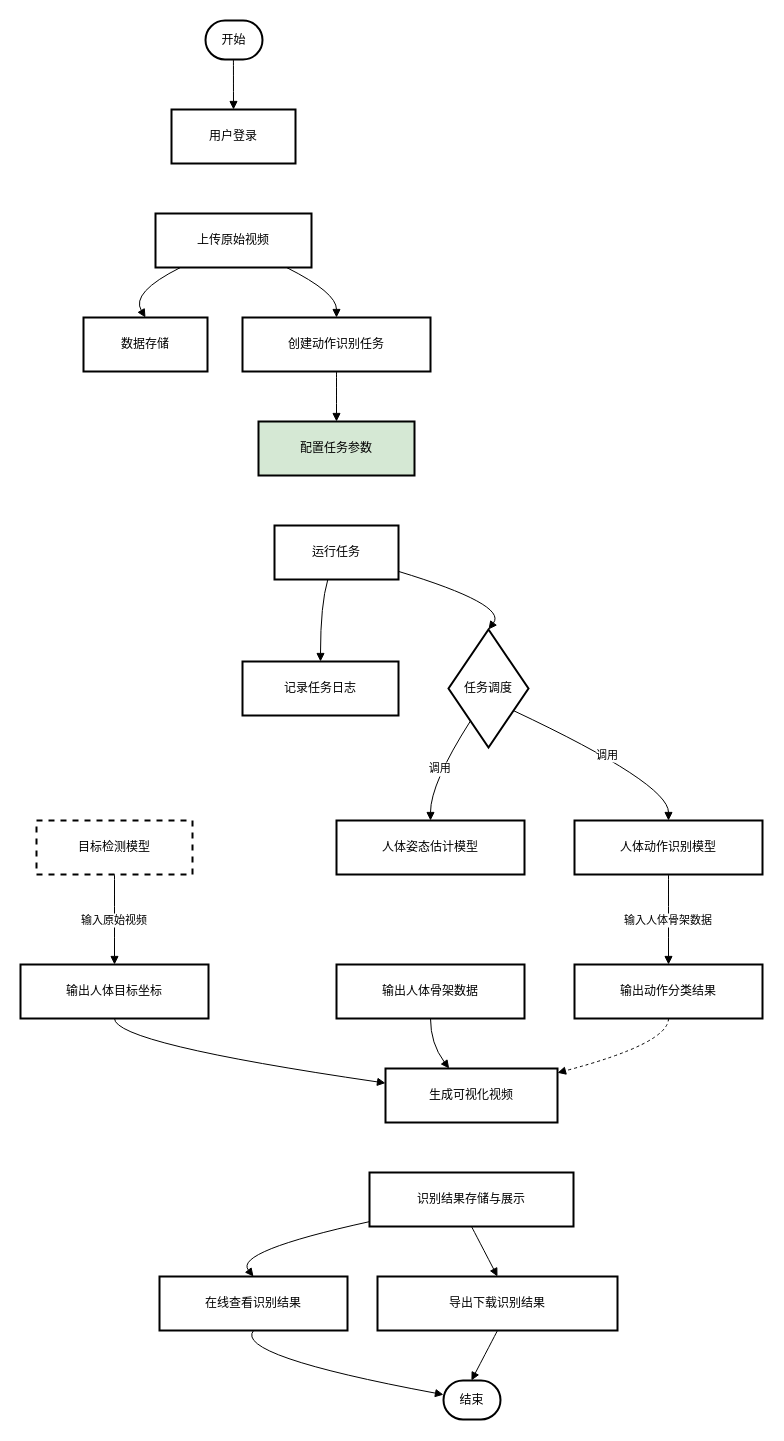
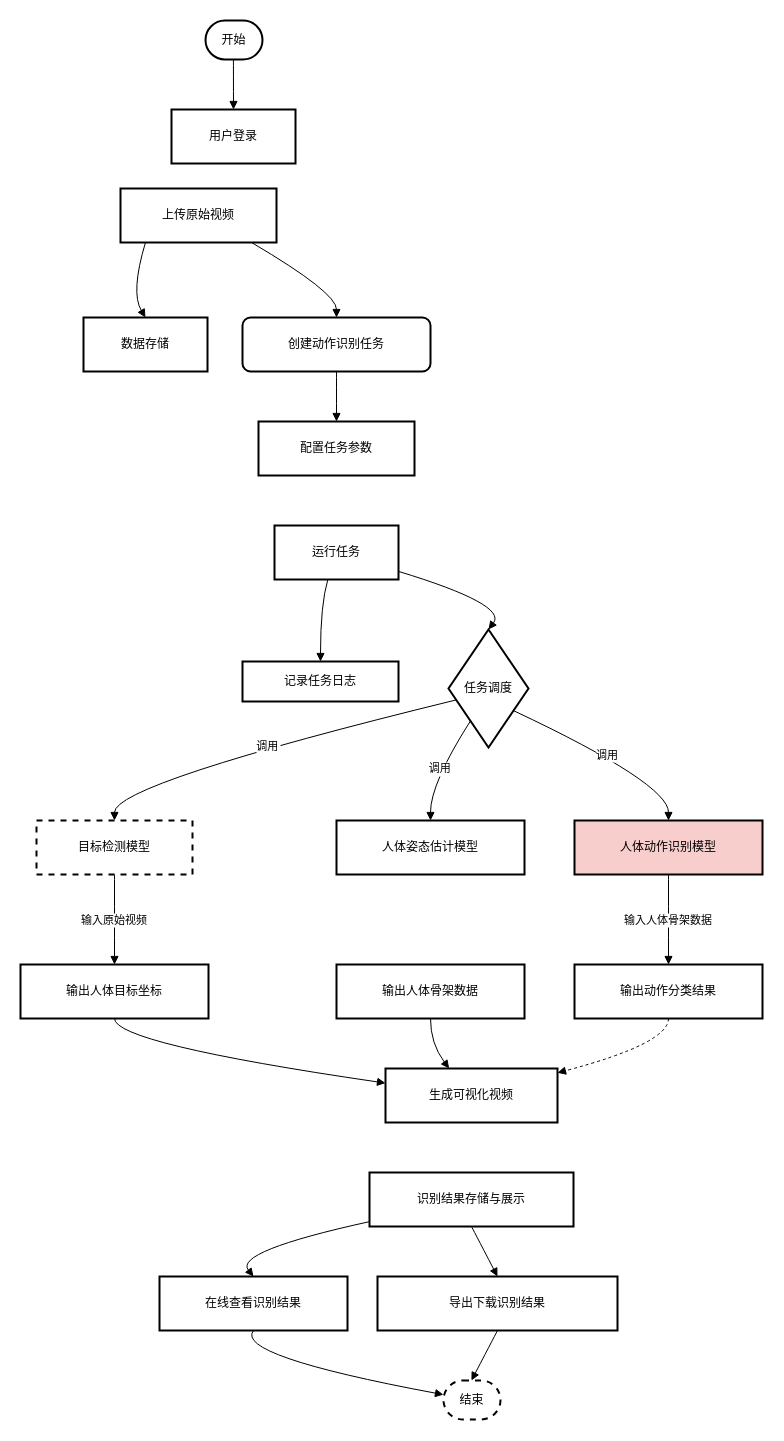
node "上传原始视频": moved (234, 241) -> (199, 216)
node "创建动作识别任务": shape rectangle -> rounded rectangle
node "配置任务参数": fillcolor #d5e8d4 -> #ffffff
node "记录任务日志": size 156x54 -> 156x40
edge "任务调度" -> "目标检测模型": added, label "调用"
node "人体动作识别模型": fillcolor #ffffff -> #f8cecc
node "结束": style solid -> dashed
